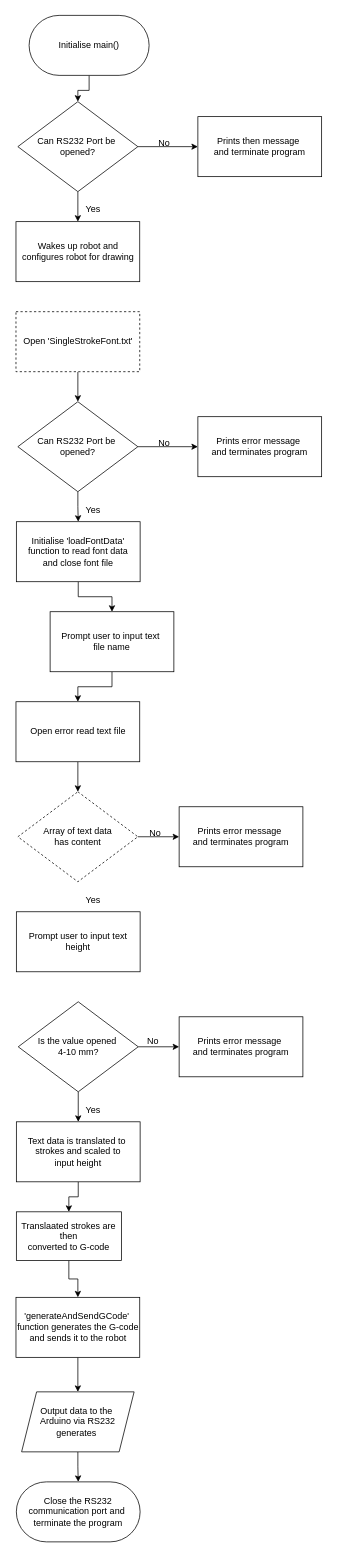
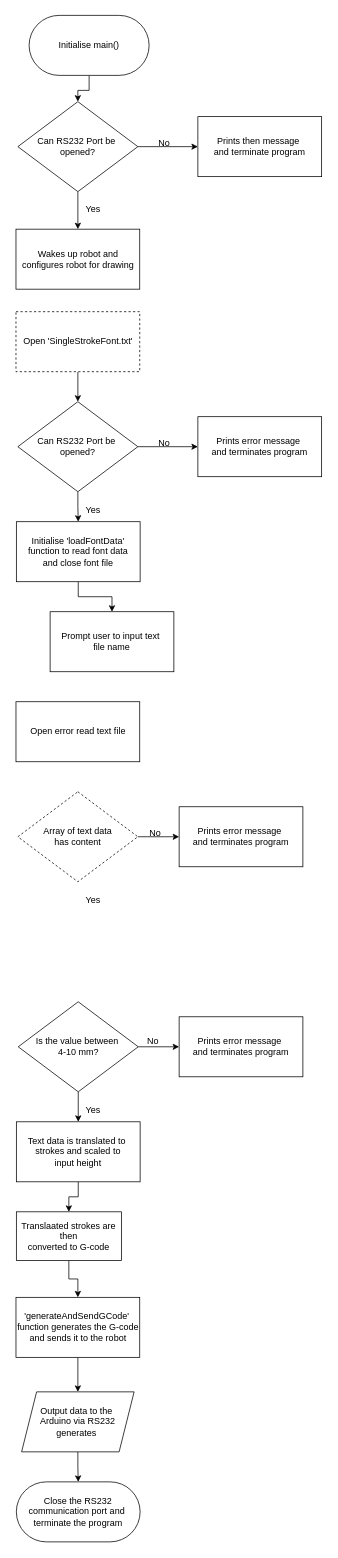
node "Wakes up robot and configures robot for drawing": moved (78, 252) -> (78, 259)
edge "Prompt user to input text file name" -> "Open error read text file": removed
edge "Open error read text file" -> "Array of text data has content": removed
node "Prompt user to input text height": removed
node "Is the value opened 4-10 mm?": label "Is the value opened 4-10 mm?" -> "Is the value between 4-10 mm?"
